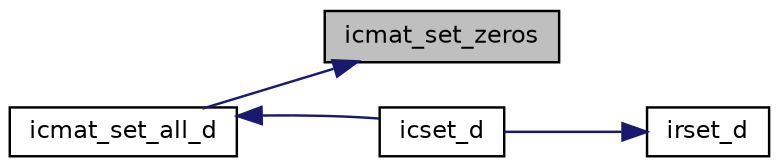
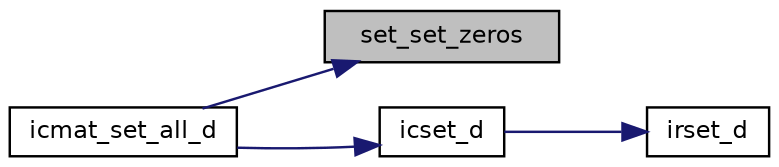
node "icmat_set_zeros": label "icmat_set_zeros" -> "set_set_zeros"
edge "icset_d" -> "icmat_set_all_d": reversed
